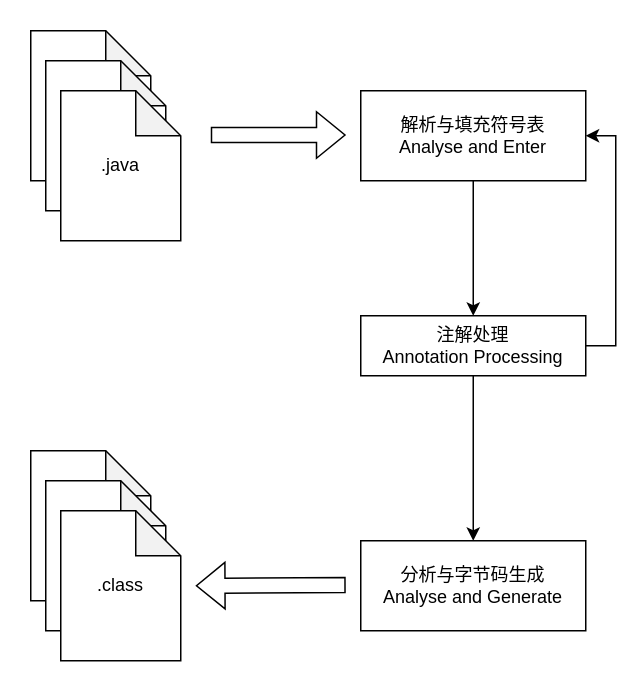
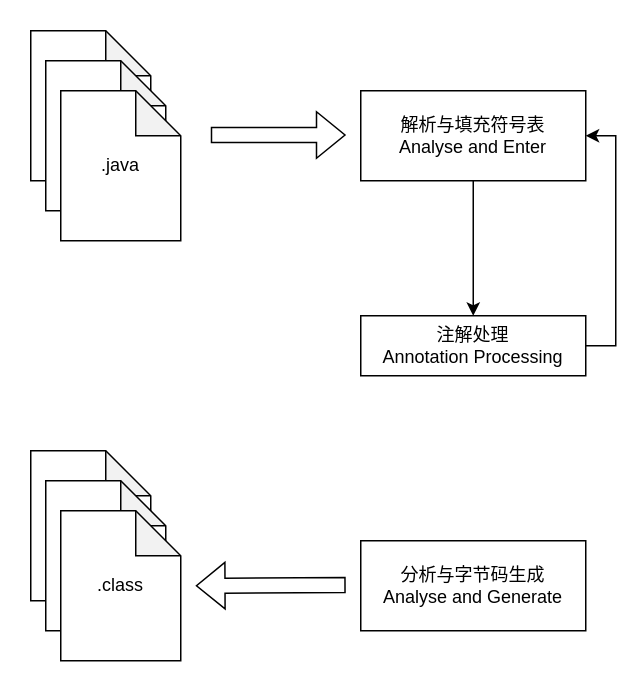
edge "注解处理 Annotation Processing" -> "分析与字节码生成 Analyse and Generate": removed
